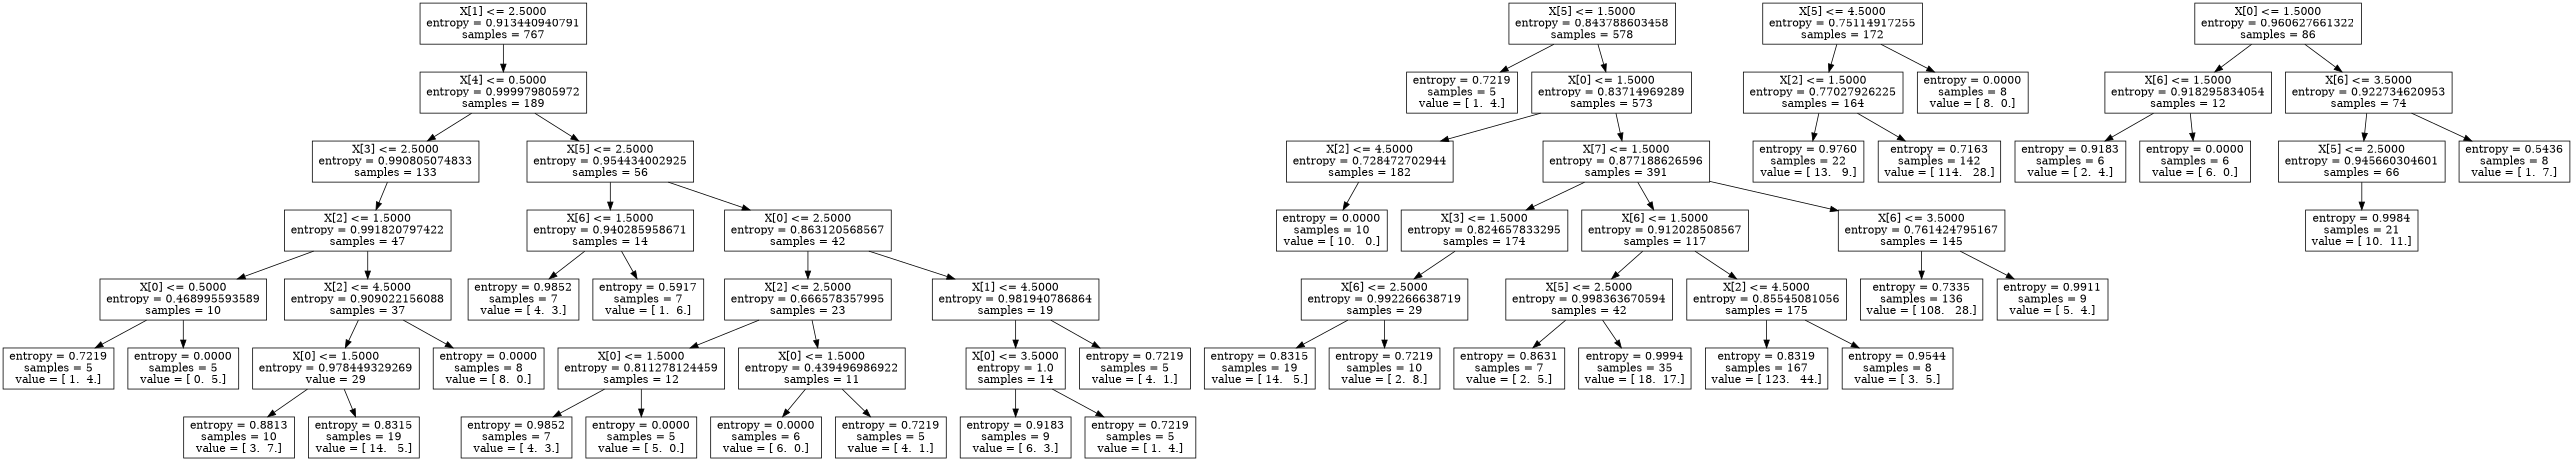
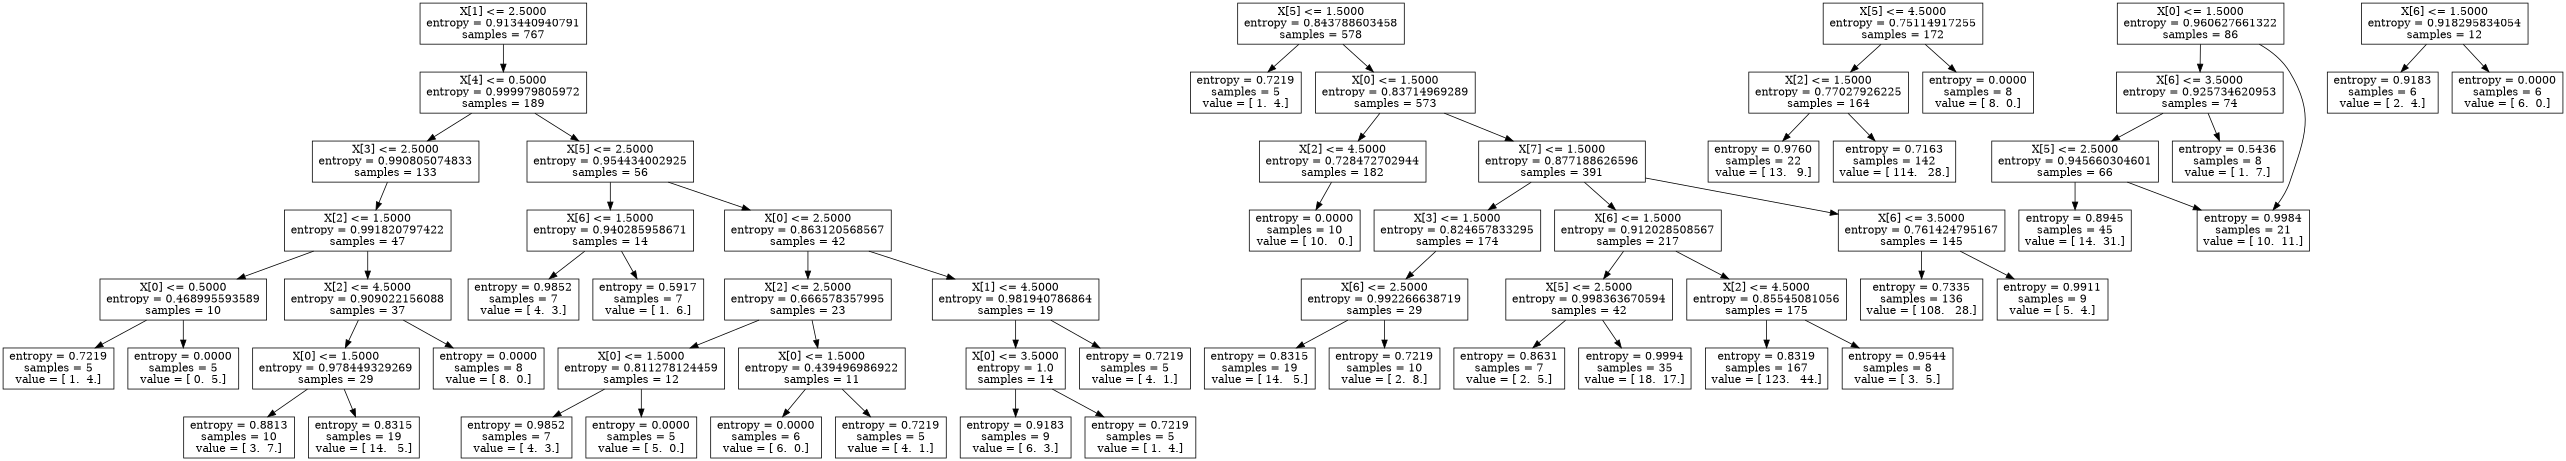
edge "X[0] <= 1.5000 entropy = 0.960627661322 samples = 86" -> "X[6] <= 1.5000 entropy = 0.918295834054 samples = 12": now "X[0] <= 1.5000 entropy = 0.960627661322 samples = 86" -> "entropy = 0.9984 samples = 21 value = [ 10.  11.]"
node "X[6] <= 3.5000 entropy = 0.922734620953 samples = 74": label "X[6] <= 3.5000 entropy = 0.922734620953 samples = 74" -> "X[6] <= 3.5000 entropy = 0.925734620953 samples = 74"
node "X[6] <= 1.5000 entropy = 0.912028508567 samples = 117": label "X[6] <= 1.5000 entropy = 0.912028508567 samples = 117" -> "X[6] <= 1.5000 entropy = 0.912028508567 samples = 217"
node "entropy = 0.8945 samples = 45 value = [ 14.  31.]": added
node "X[0] <= 1.5000 entropy = 0.978449329269 value = 29": label "X[0] <= 1.5000 entropy = 0.978449329269 value = 29" -> "X[0] <= 1.5000 entropy = 0.978449329269 samples = 29"
